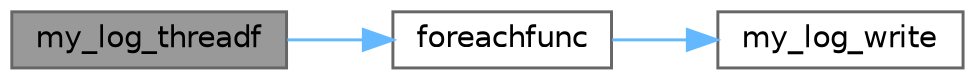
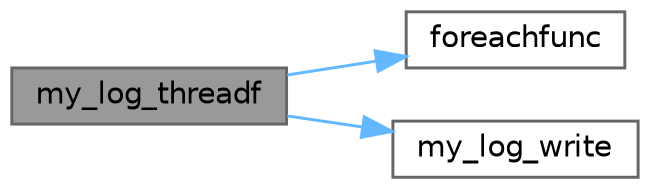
edge "foreachfunc" -> "my_log_write": now "my_log_threadf" -> "my_log_write"
